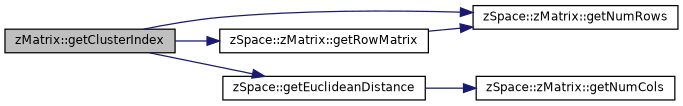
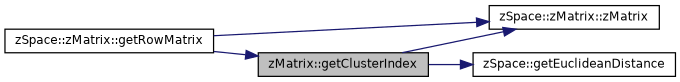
node "zSpace::zMatrix::getNumRows": label "zSpace::zMatrix::getNumRows" -> "zSpace::zMatrix::zMatrix"
edge "zMatrix::getClusterIndex" -> "zSpace::zMatrix::getRowMatrix": reversed
node "zSpace::zMatrix::getNumCols": removed
